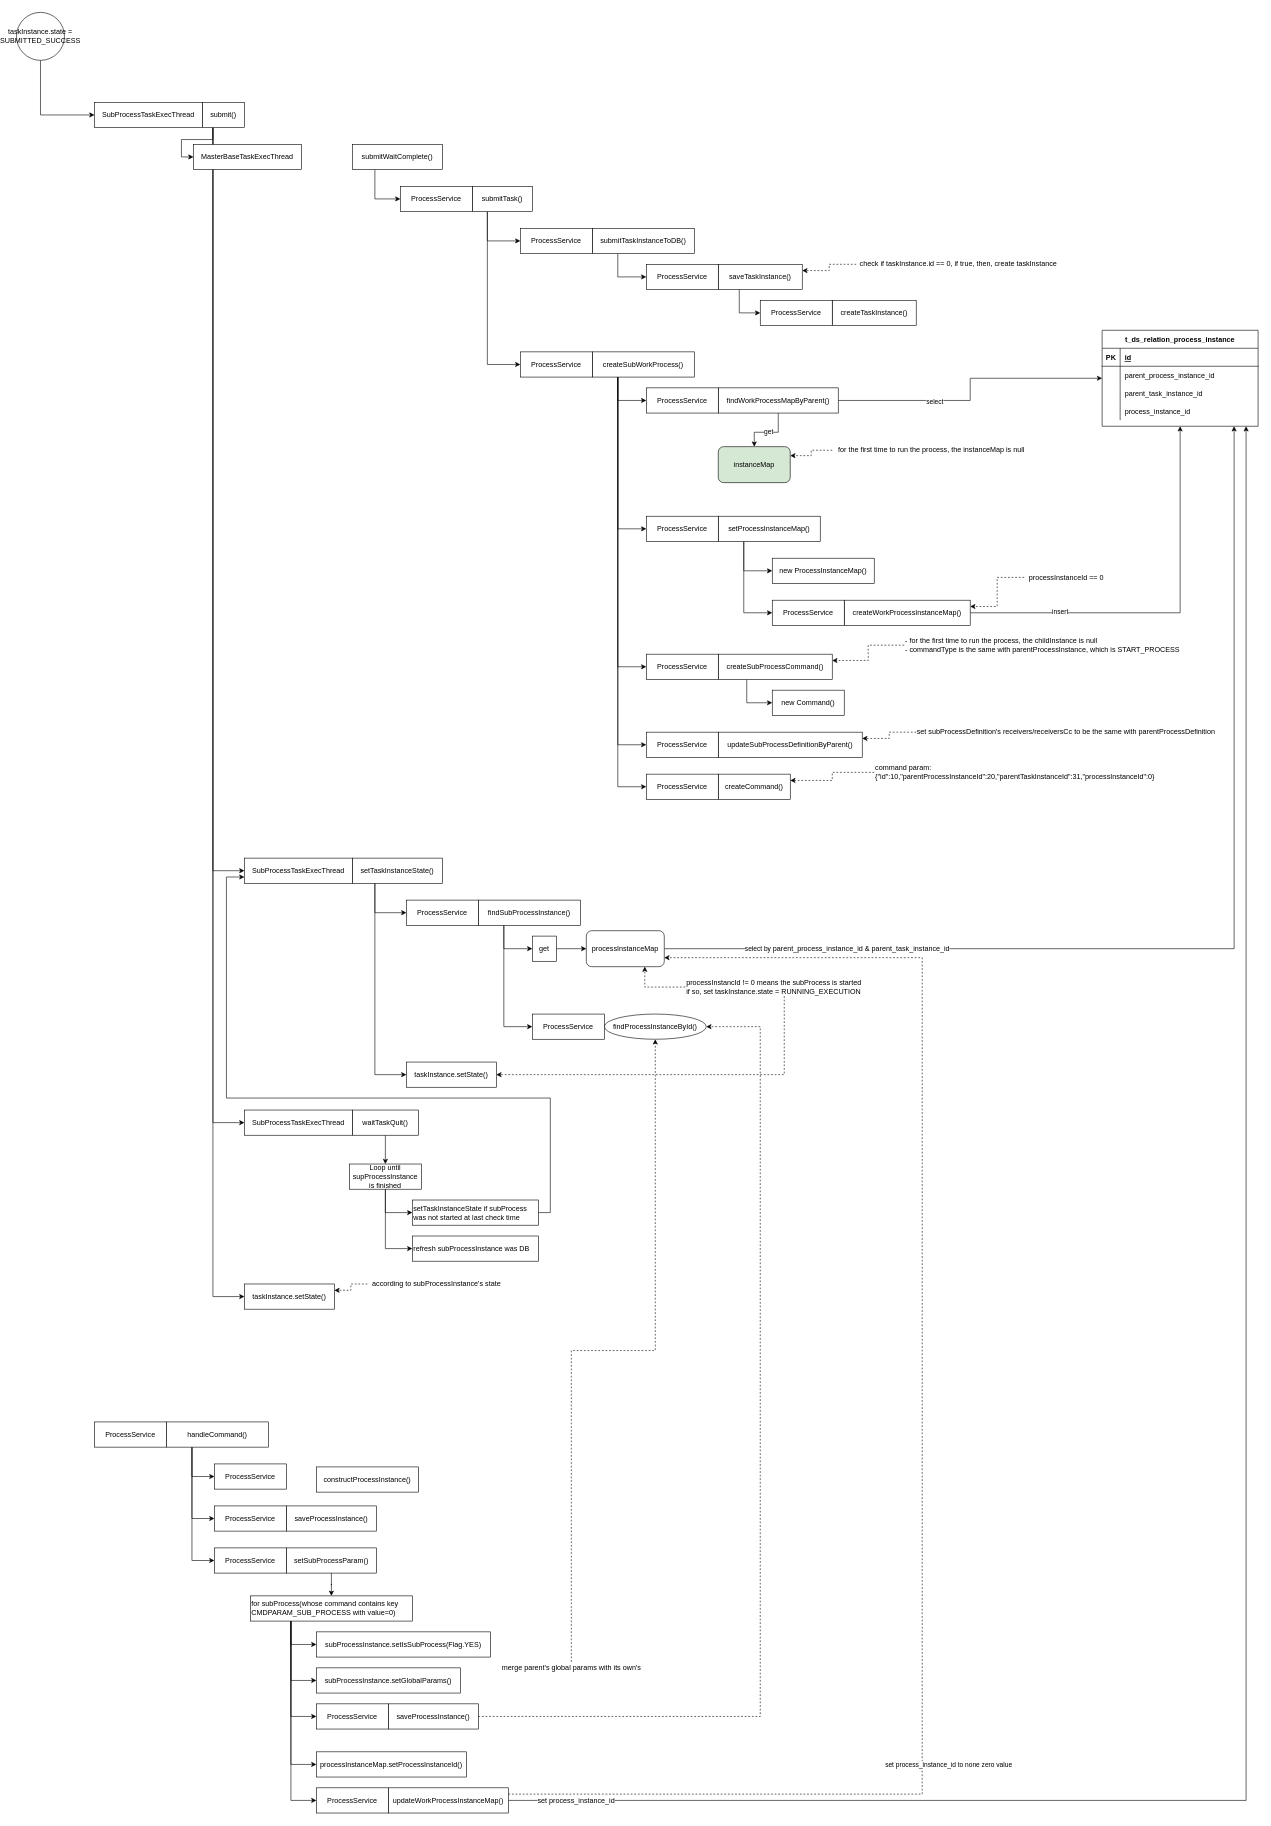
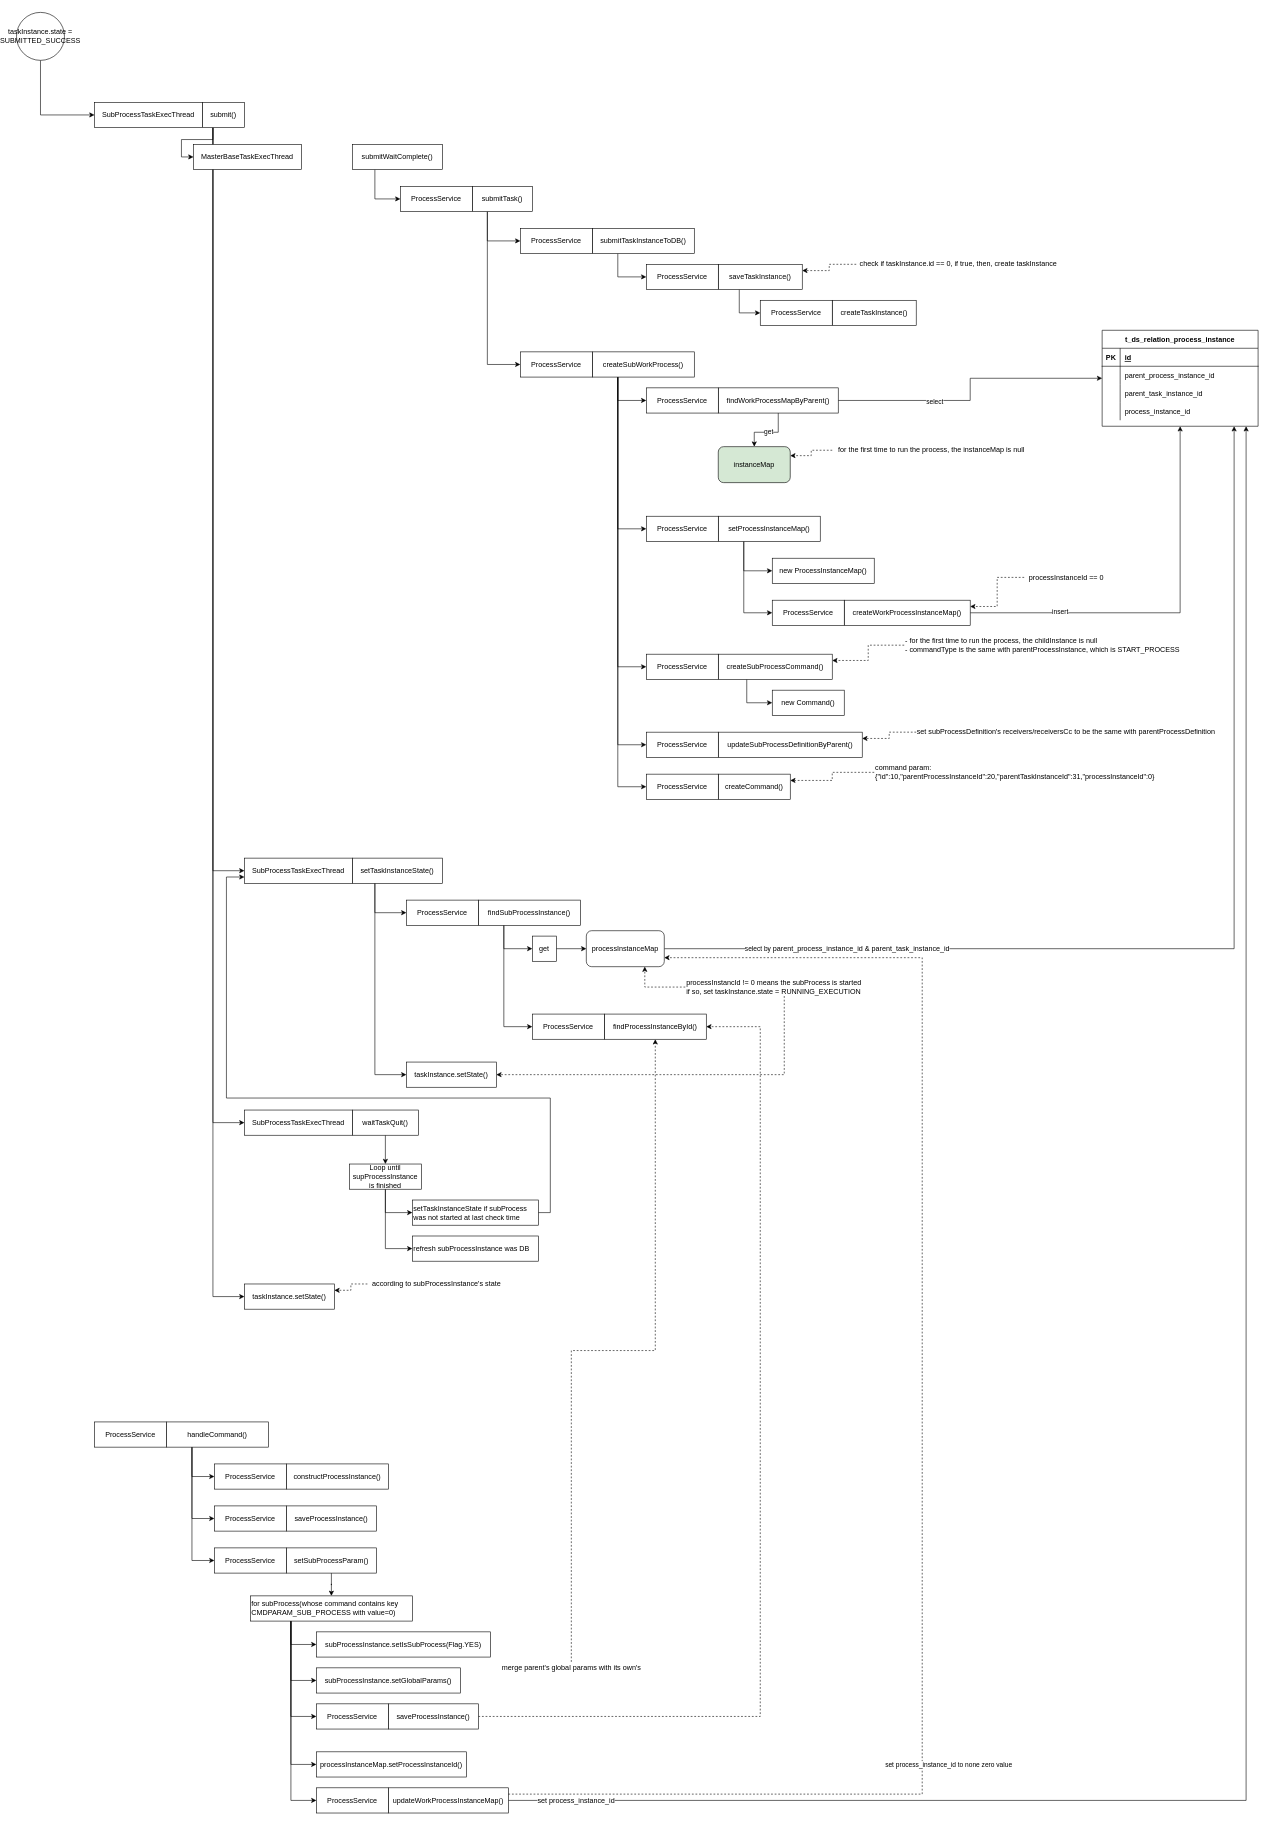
node "findProcessInstanceById()": shape ellipse -> rectangle
node "constructProcessInstance()": moved (368, 1480) -> (338, 1477)
